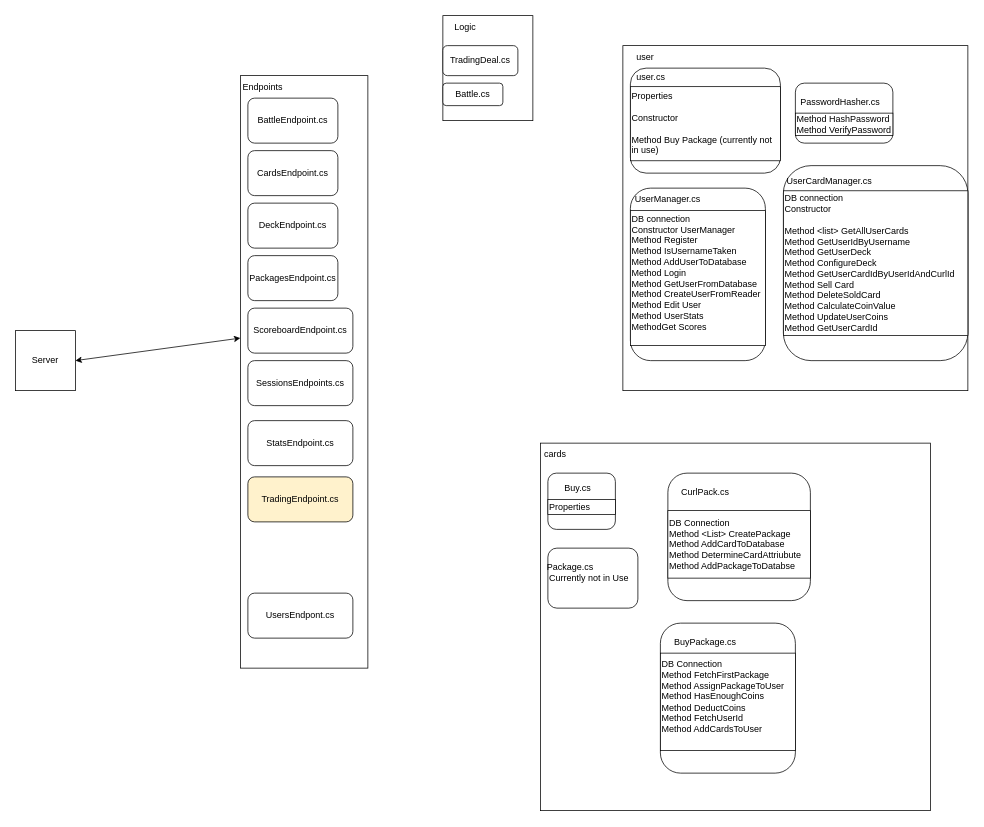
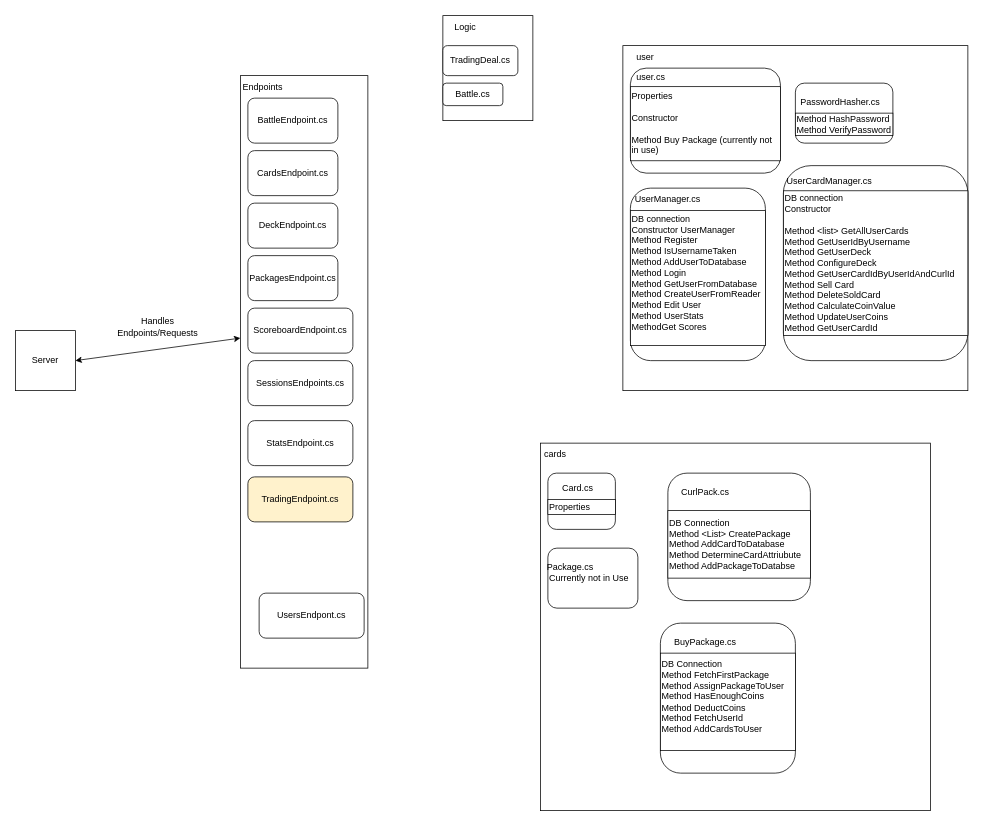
node "Handles Endpoints/Requests": added
node "Buy.cs": label "Buy.cs" -> "Card.cs"
node "UsersEndpont.cs": moved (300, 615) -> (312, 615)
